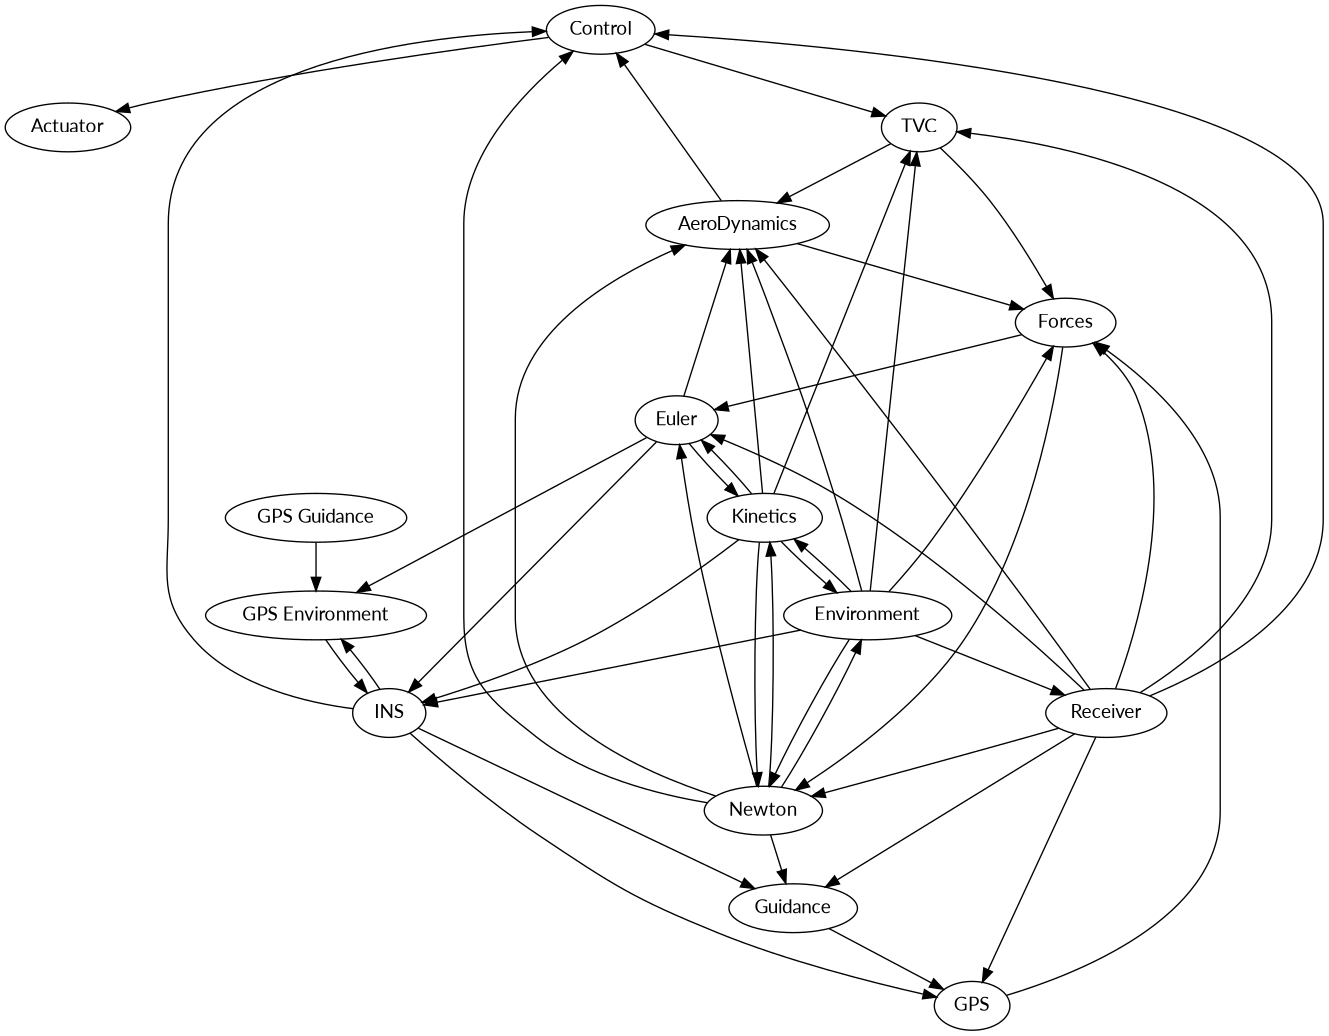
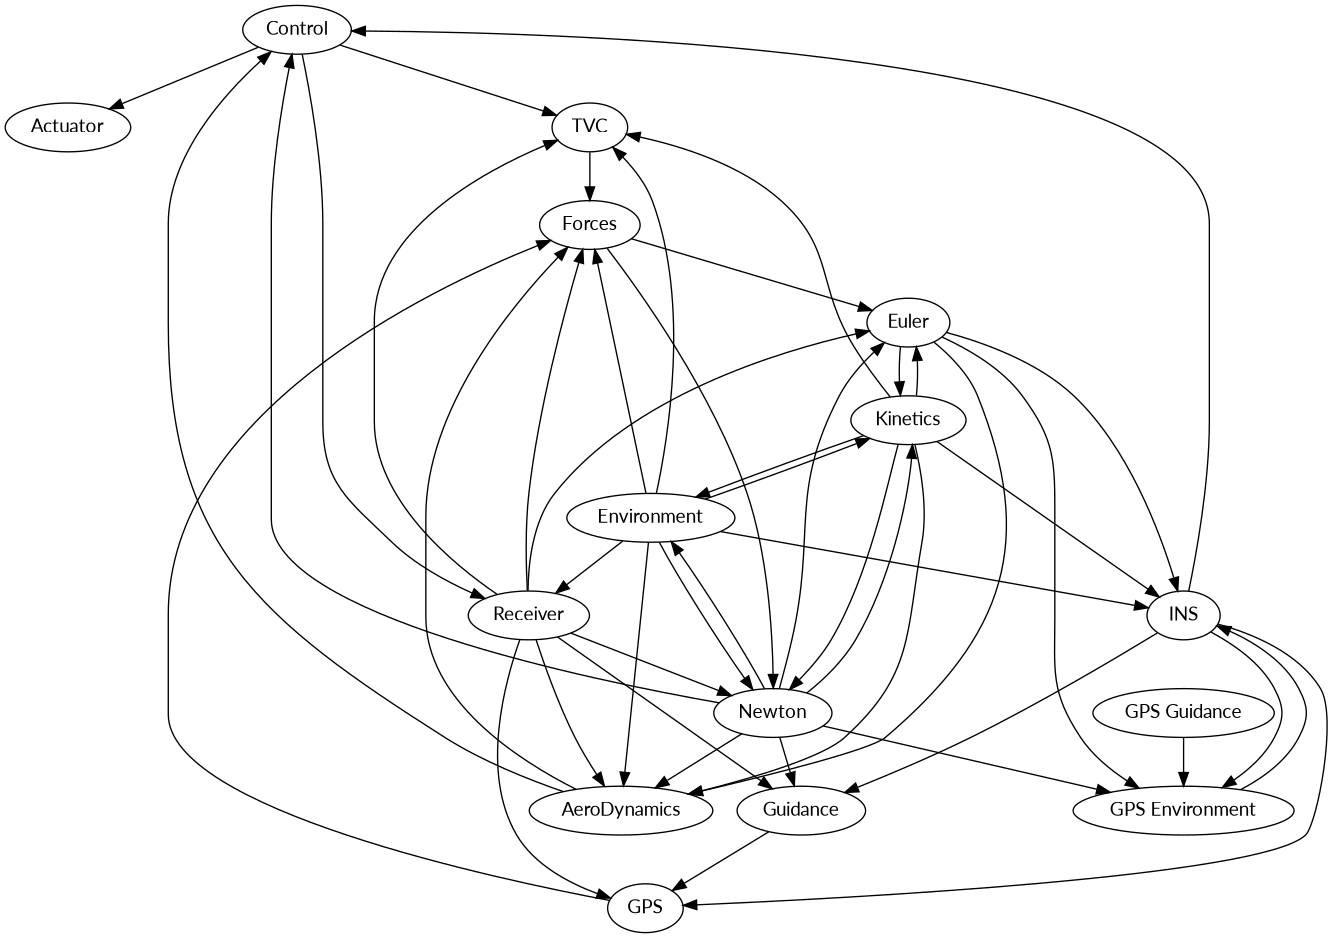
edge "Receiver" -> "Control": reversed
edge "TVC" -> "AeroDynamics": removed
edge "Newton" -> "GPS Environment": added
